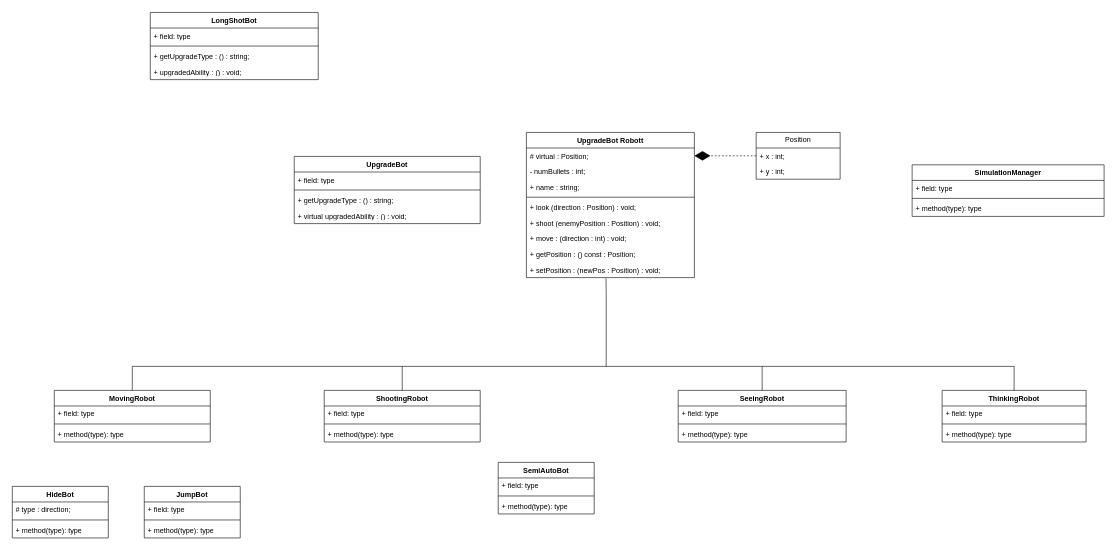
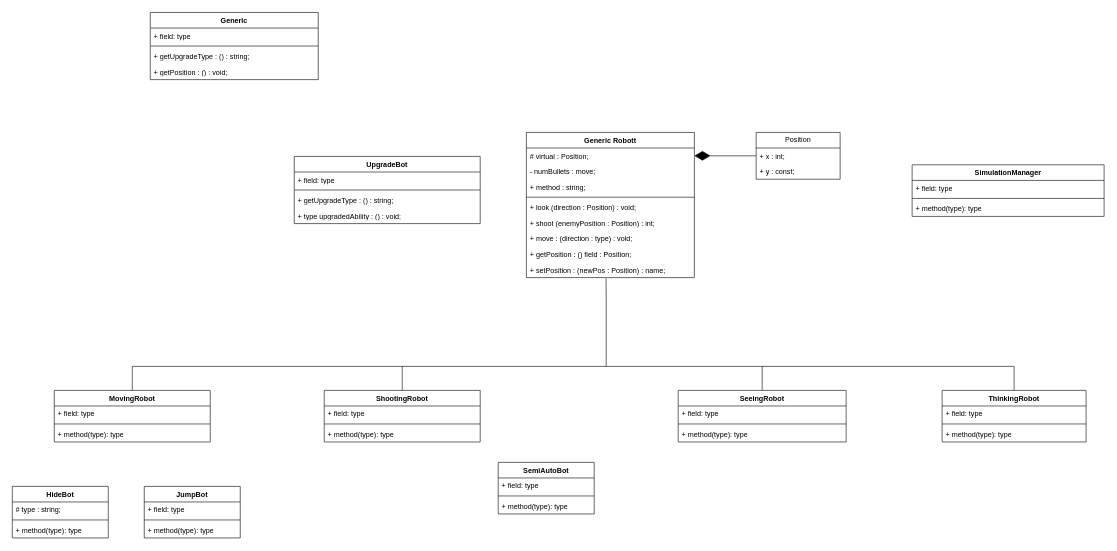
node "LongShotBot": label "LongShotBot" -> "Generic"
node "+ upgradedAbility : () : void;": label "+ upgradedAbility : () : void;" -> "+ getPosition : () : void;"
node "UpgradeBot Robott": label "UpgradeBot Robott" -> "Generic Robott"
edge "+ x : int;" -> "# virtual : Position;": style dashed -> solid
node "- numBullets : int;": label "- numBullets : int;" -> "- numBullets : move;"
node "+ y : int;": label "+ y : int;" -> "+ y : const;"
node "+ name : string;": label "+ name : string;" -> "+ method : string;"
node "+ virtual upgradedAbility : () : void;": label "+ virtual upgradedAbility : () : void;" -> "+ type upgradedAbility : () : void;"
node "+ shoot (enemyPosition : Position) : void;": label "+ shoot (enemyPosition : Position) : void;" -> "+ shoot (enemyPosition : Position) : int;"
node "+ move : (direction : int) : void;": label "+ move : (direction : int) : void;" -> "+ move : (direction : type) : void;"
node "+ getPosition : () const : Position;": label "+ getPosition : () const : Position;" -> "+ getPosition : () field : Position;"
node "+ setPosition : (newPos : Position) : void;": label "+ setPosition : (newPos : Position) : void;" -> "+ setPosition : (newPos : Position) : name;"
node "# type : direction;": label "# type : direction;" -> "# type : string;"
